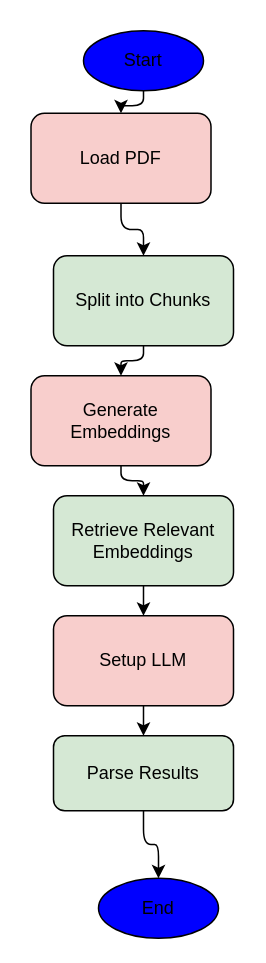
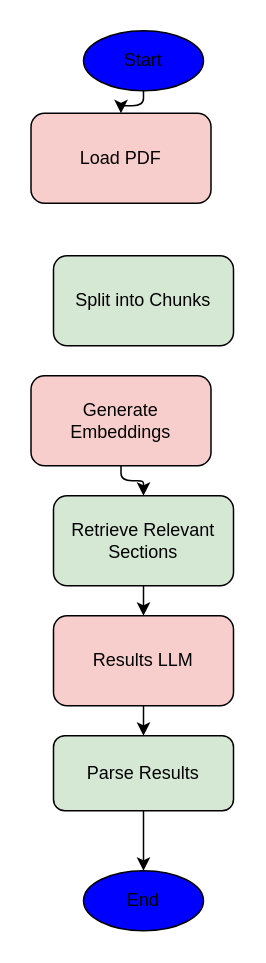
edge "Load PDF" -> "Split into Chunks": removed
edge "Split into Chunks" -> "Generate Embeddings": removed
node "Retrieve Relevant Embeddings": label "Retrieve Relevant Embeddings" -> "Retrieve Relevant Sections"
node "Setup LLM": label "Setup LLM" -> "Results LLM"
node "End": moved (158, 908) -> (143, 901)
